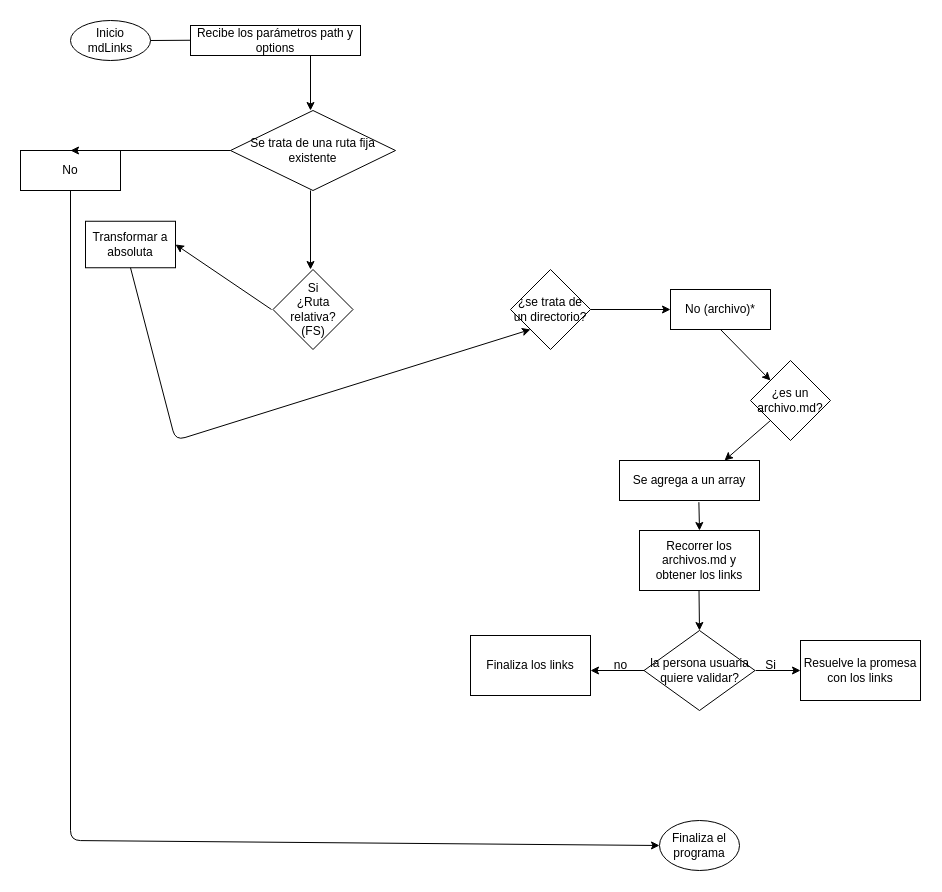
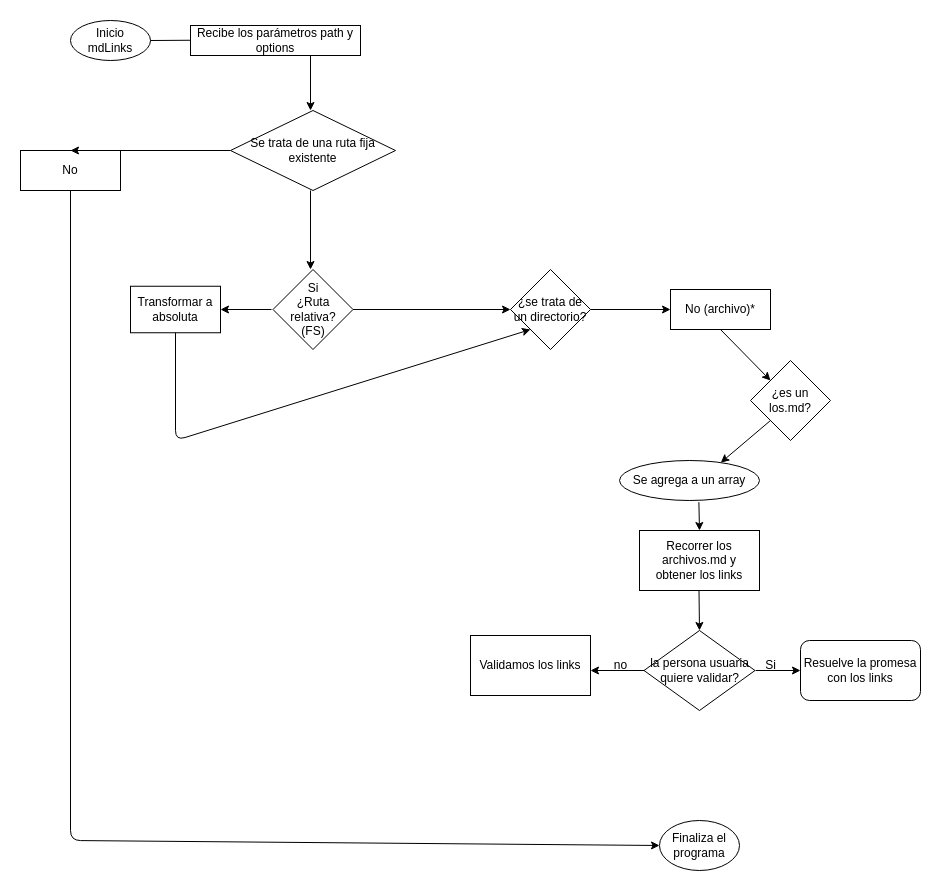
node "Transformar a absoluta": moved (131, 245) -> (176, 310)
edge "Si ¿Ruta relativa? (FS)" -> "¿se trata de un directorio?": added
node "¿es un archivo.md?": label "¿es un archivo.md?" -> "¿es un los.md?"
node "Se agrega a un array": shape rectangle -> ellipse
node "Finaliza los links": label "Finaliza los links" -> "Validamos los links"
node "Resuelve la promesa con los links": shape rectangle -> rounded rectangle
